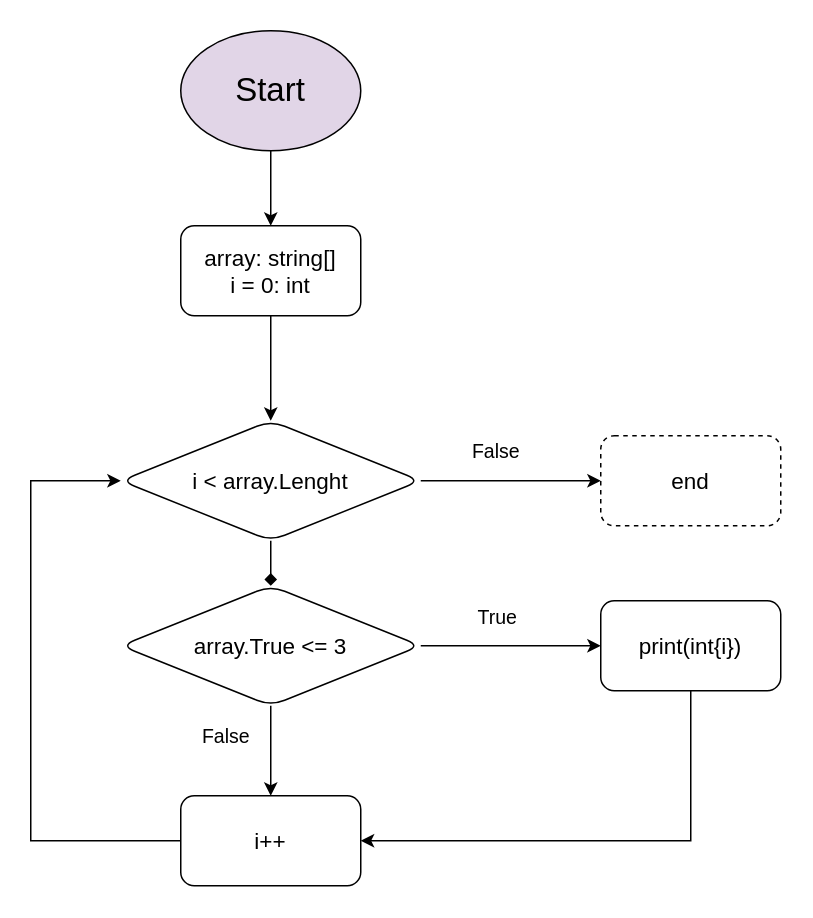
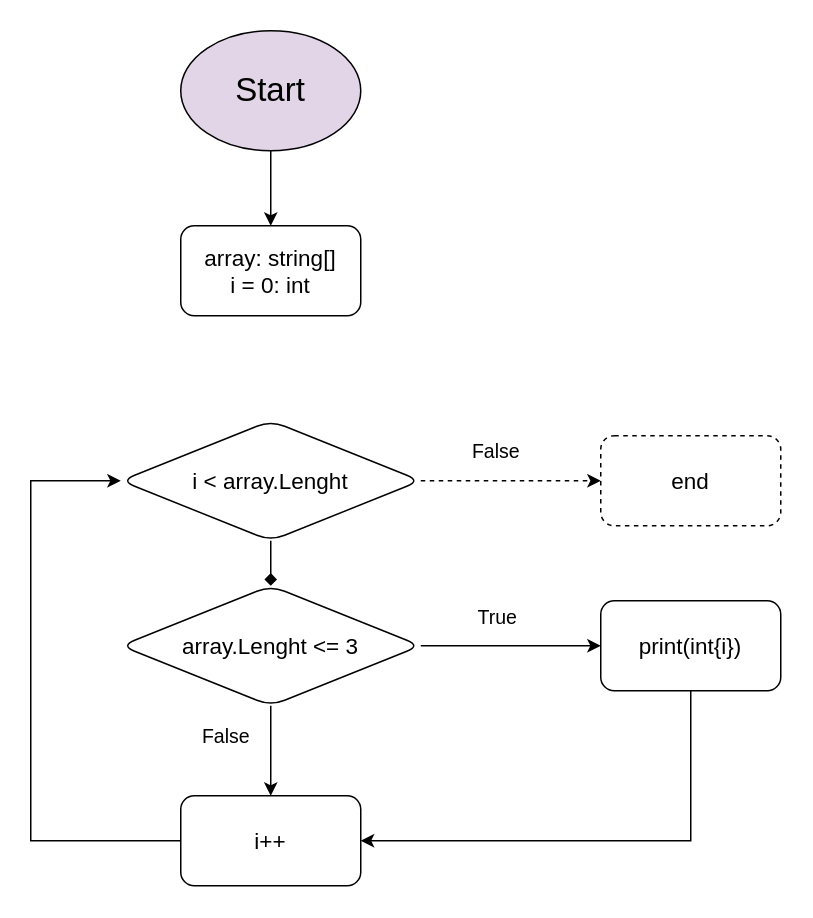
edge "array: string[]i = 0: int" -> "i < array.Lenght": removed
edge "i < array.Lenght" -> "end": style solid -> dashed
node "array.True <= 3": label "array.True <= 3" -> "array.Lenght <= 3"
